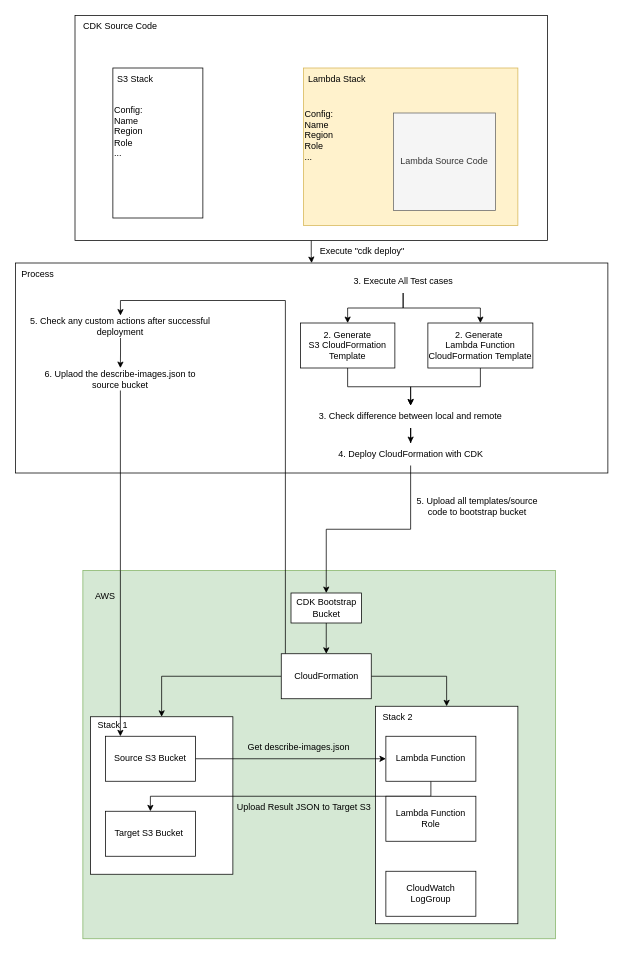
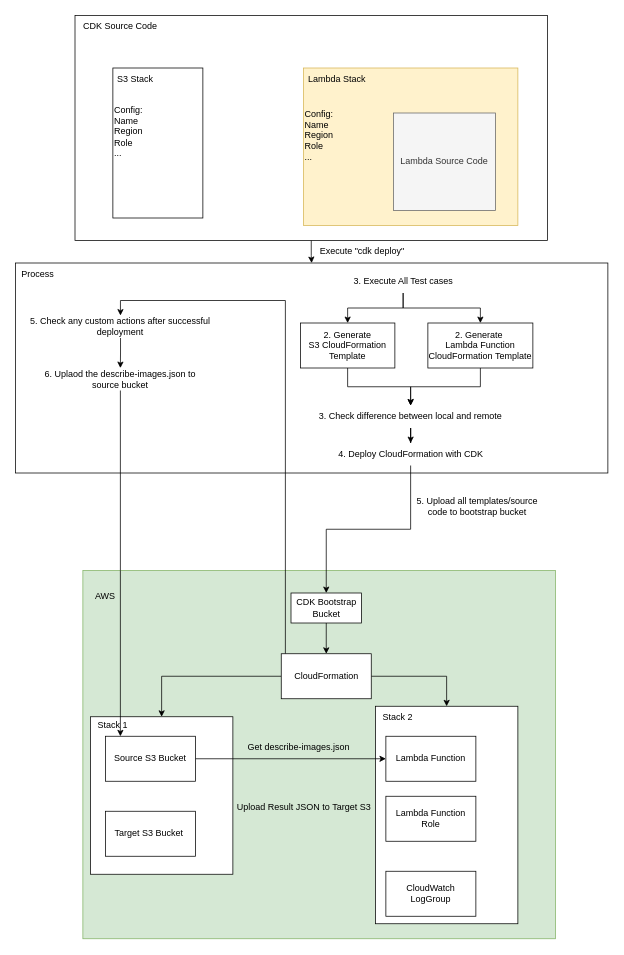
edge "Lambda Function" -> "Target S3 Bucket": removed
